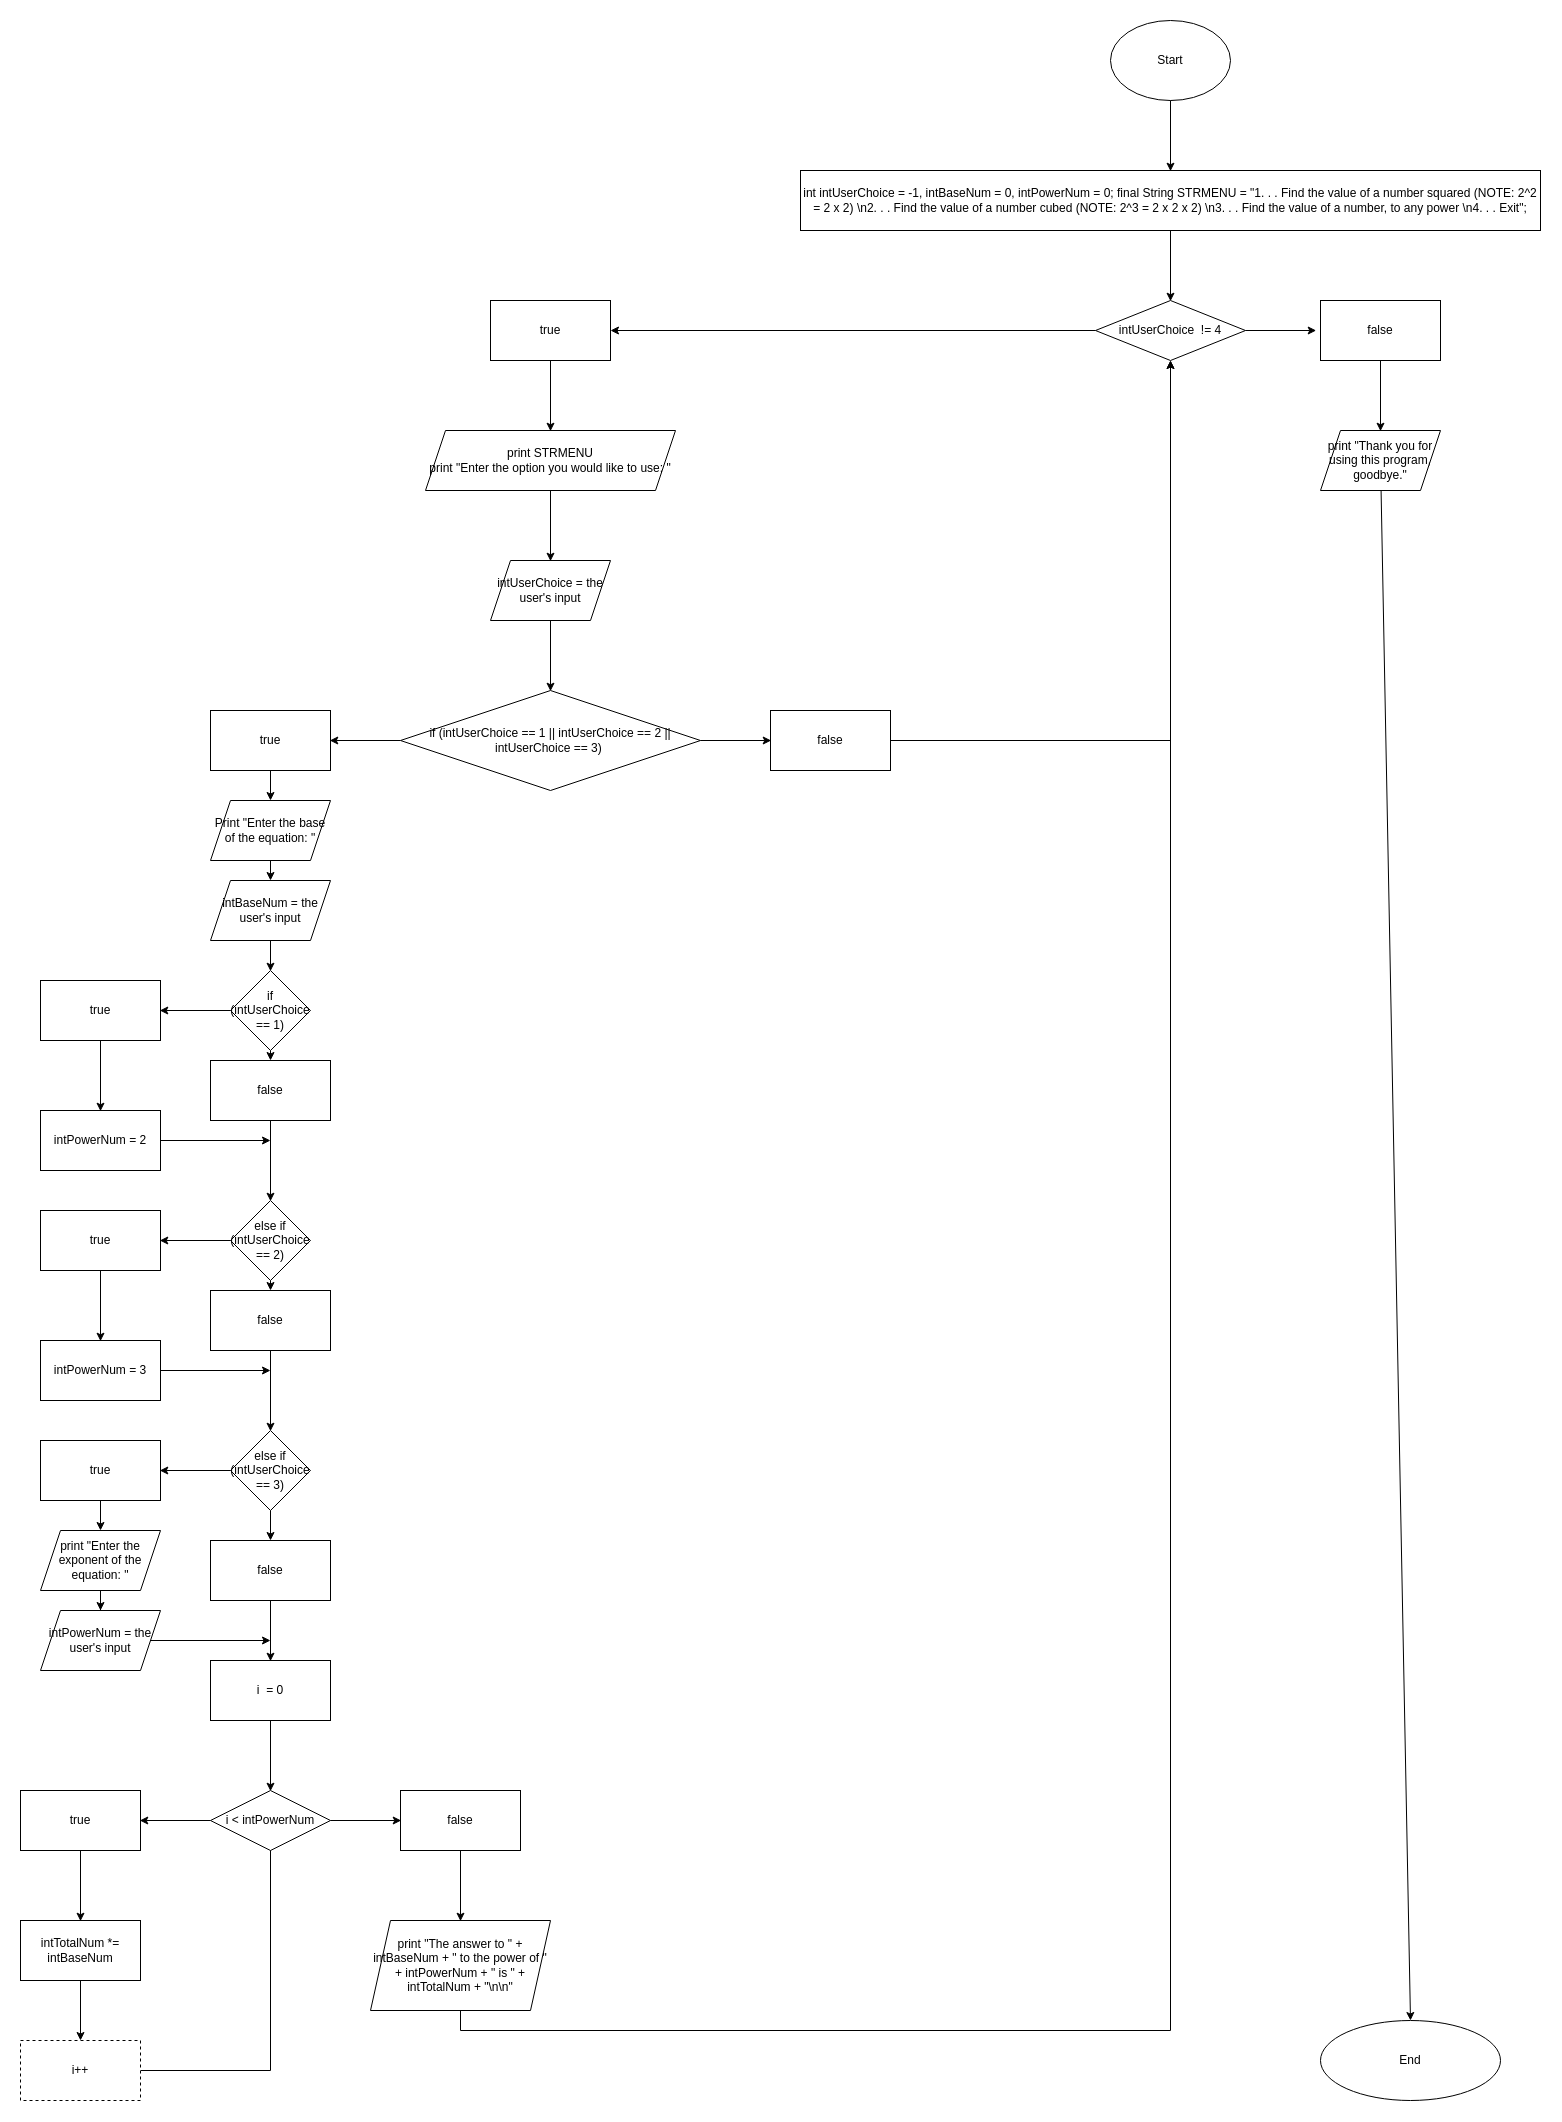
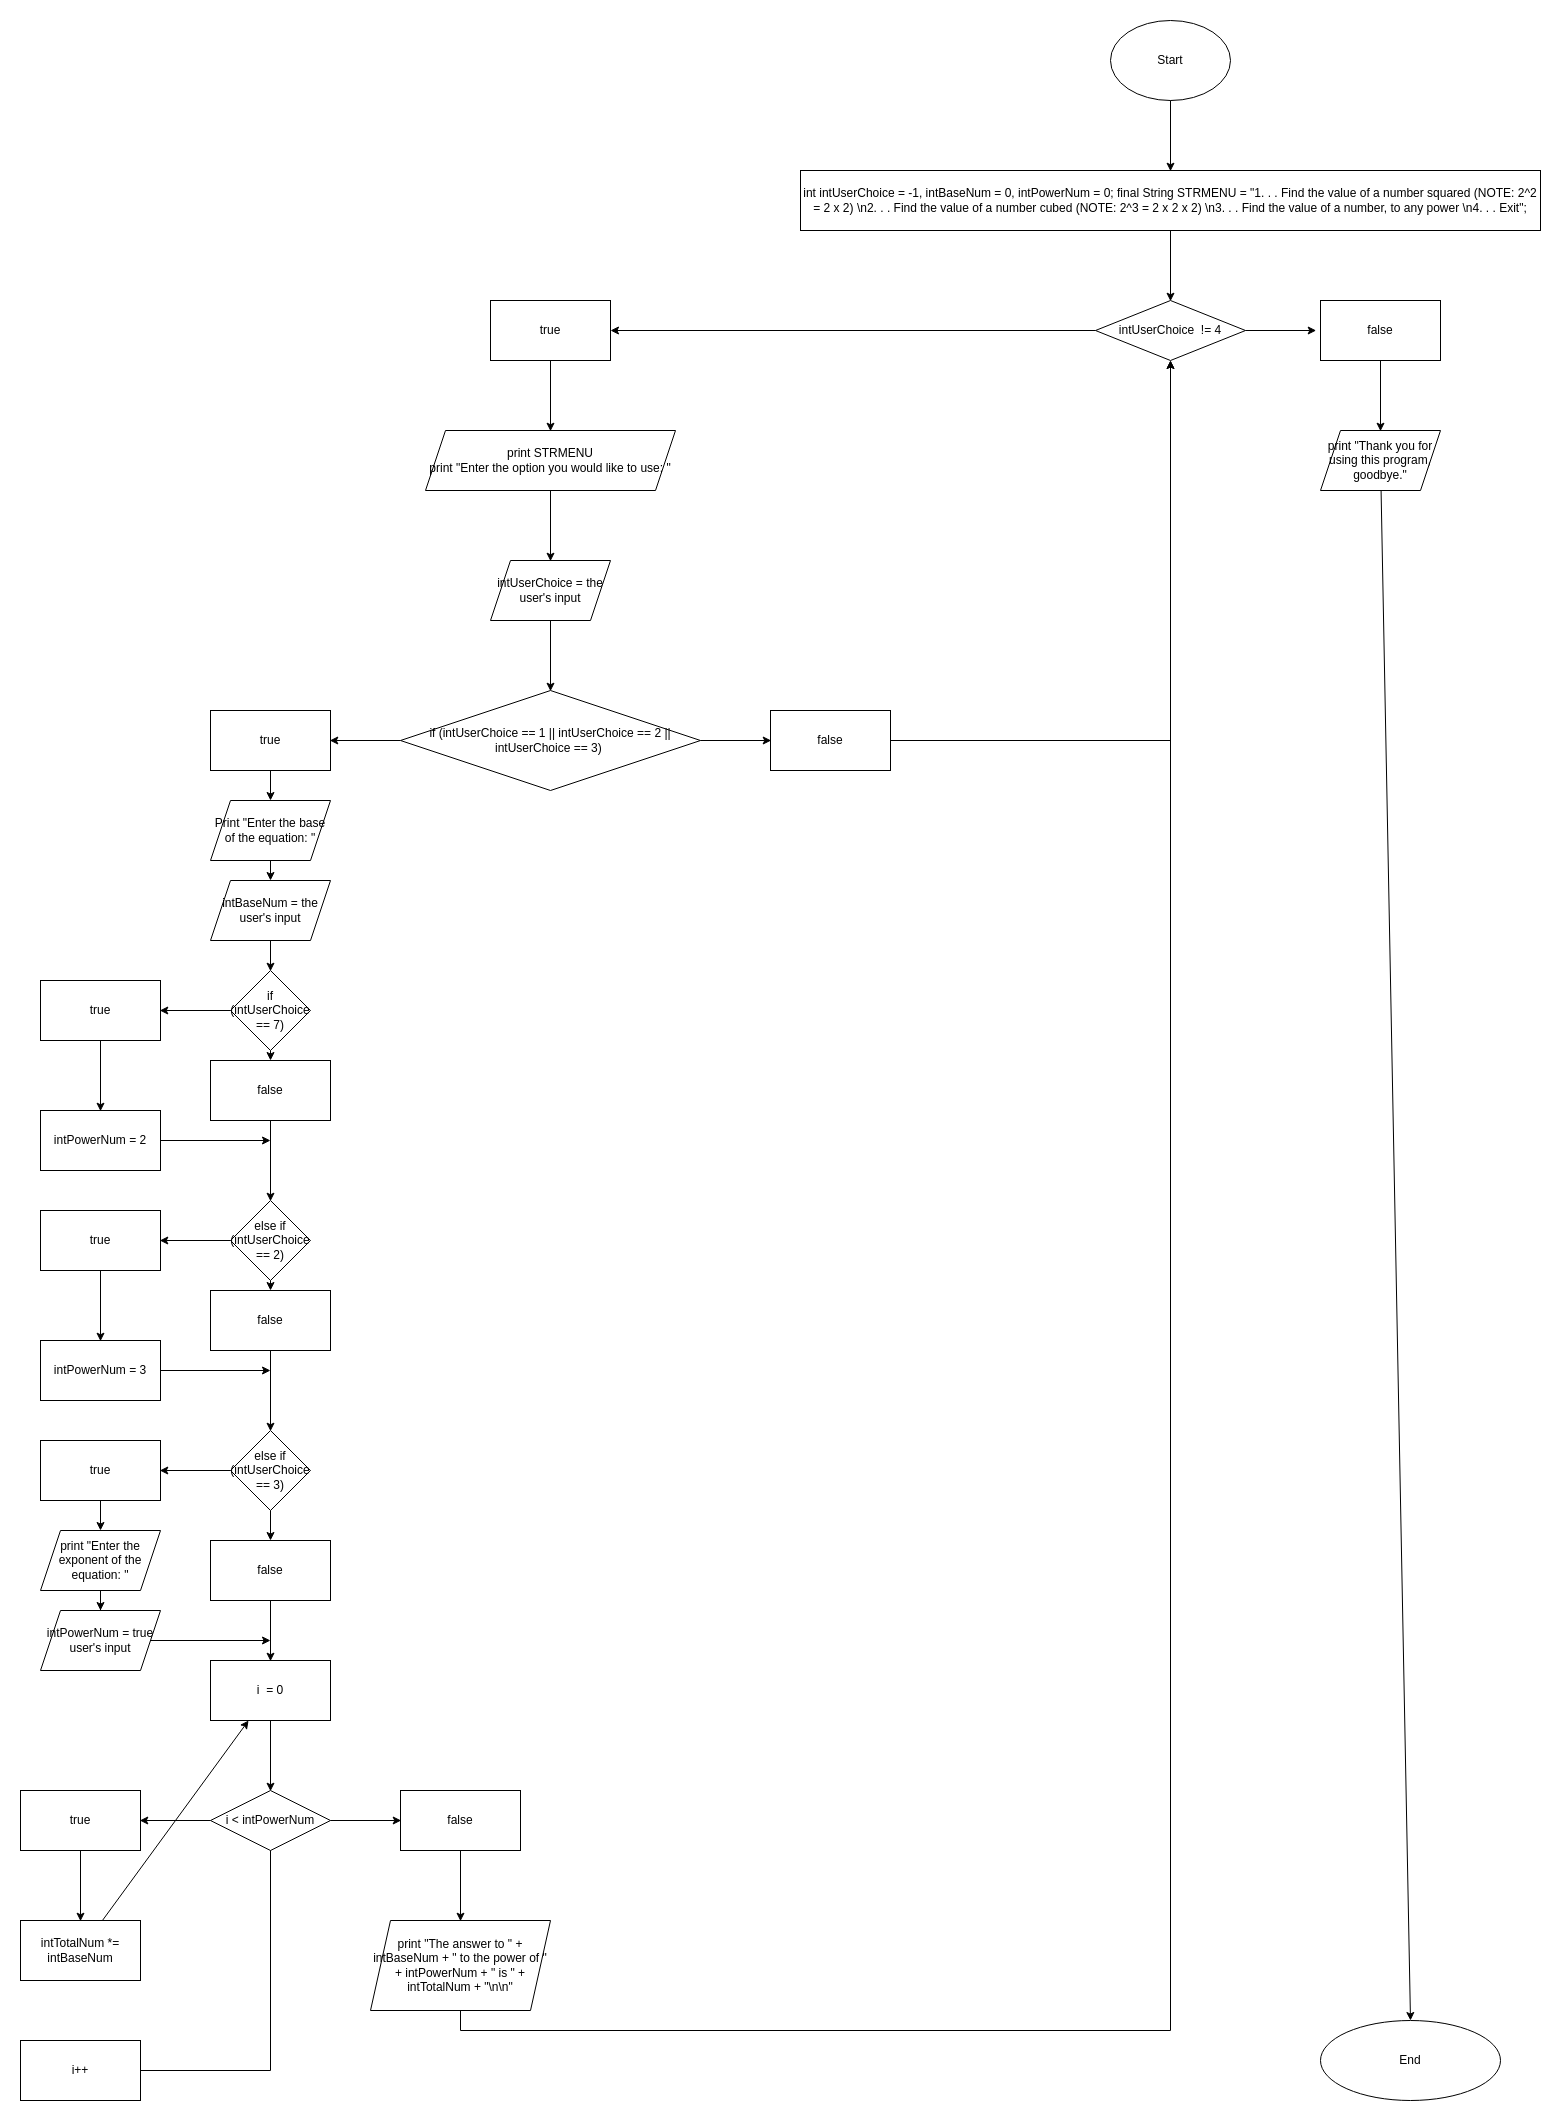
node "if (intUserChoice == 1)": label "if (intUserChoice == 1)" -> "if (intUserChoice == 7)"
node "intPowerNum = the user's input": label "intPowerNum = the user's input" -> "intPowerNum = true user's input"
edge "intTotalNum *= intBaseNum" -> "i++": now "intTotalNum *= intBaseNum" -> "i = 0"
node "i++": style dashed -> solid
